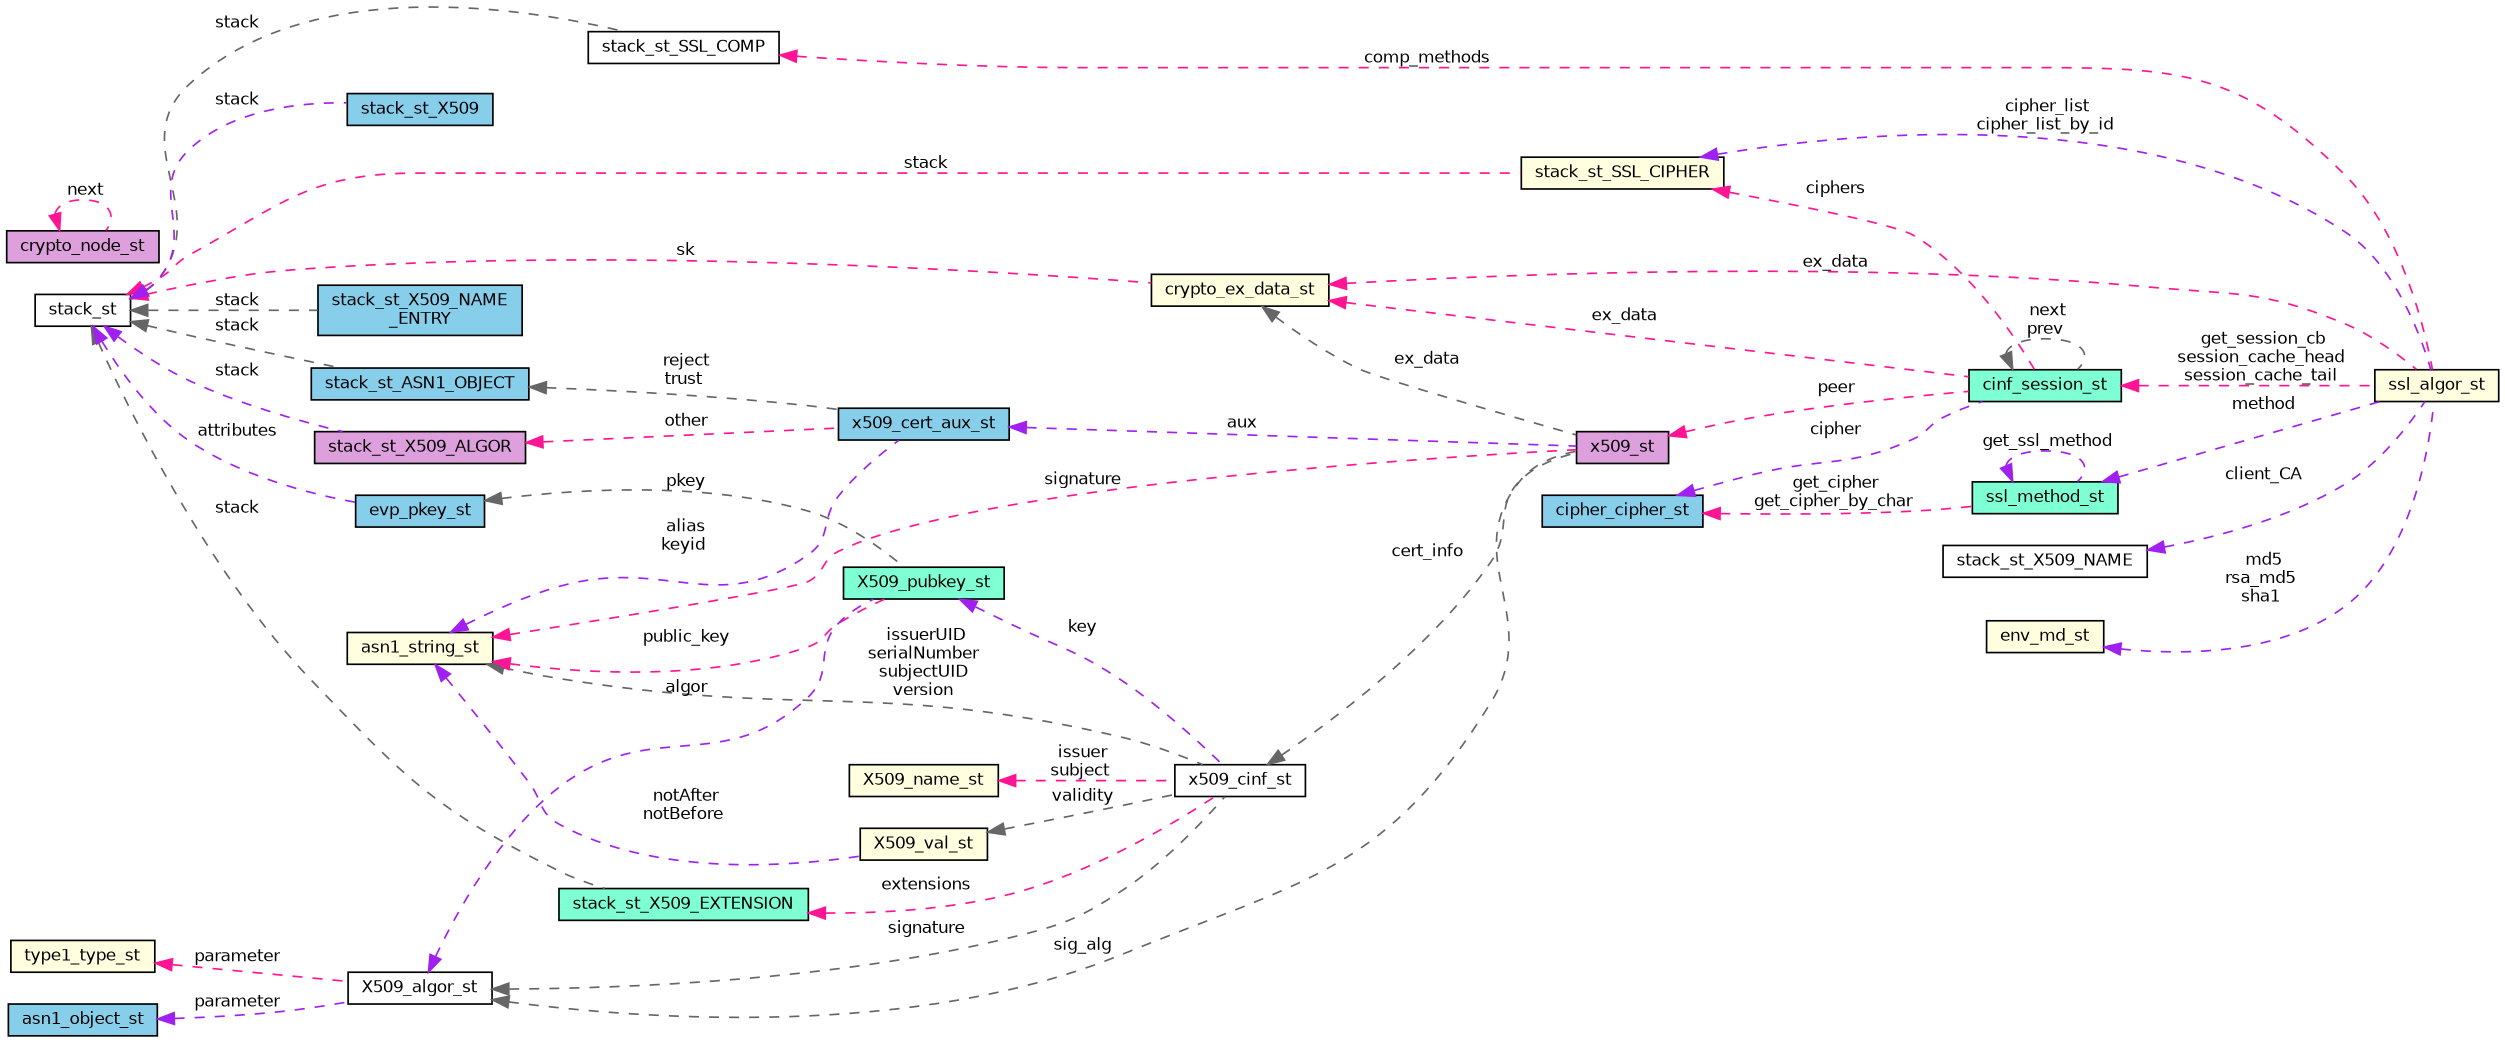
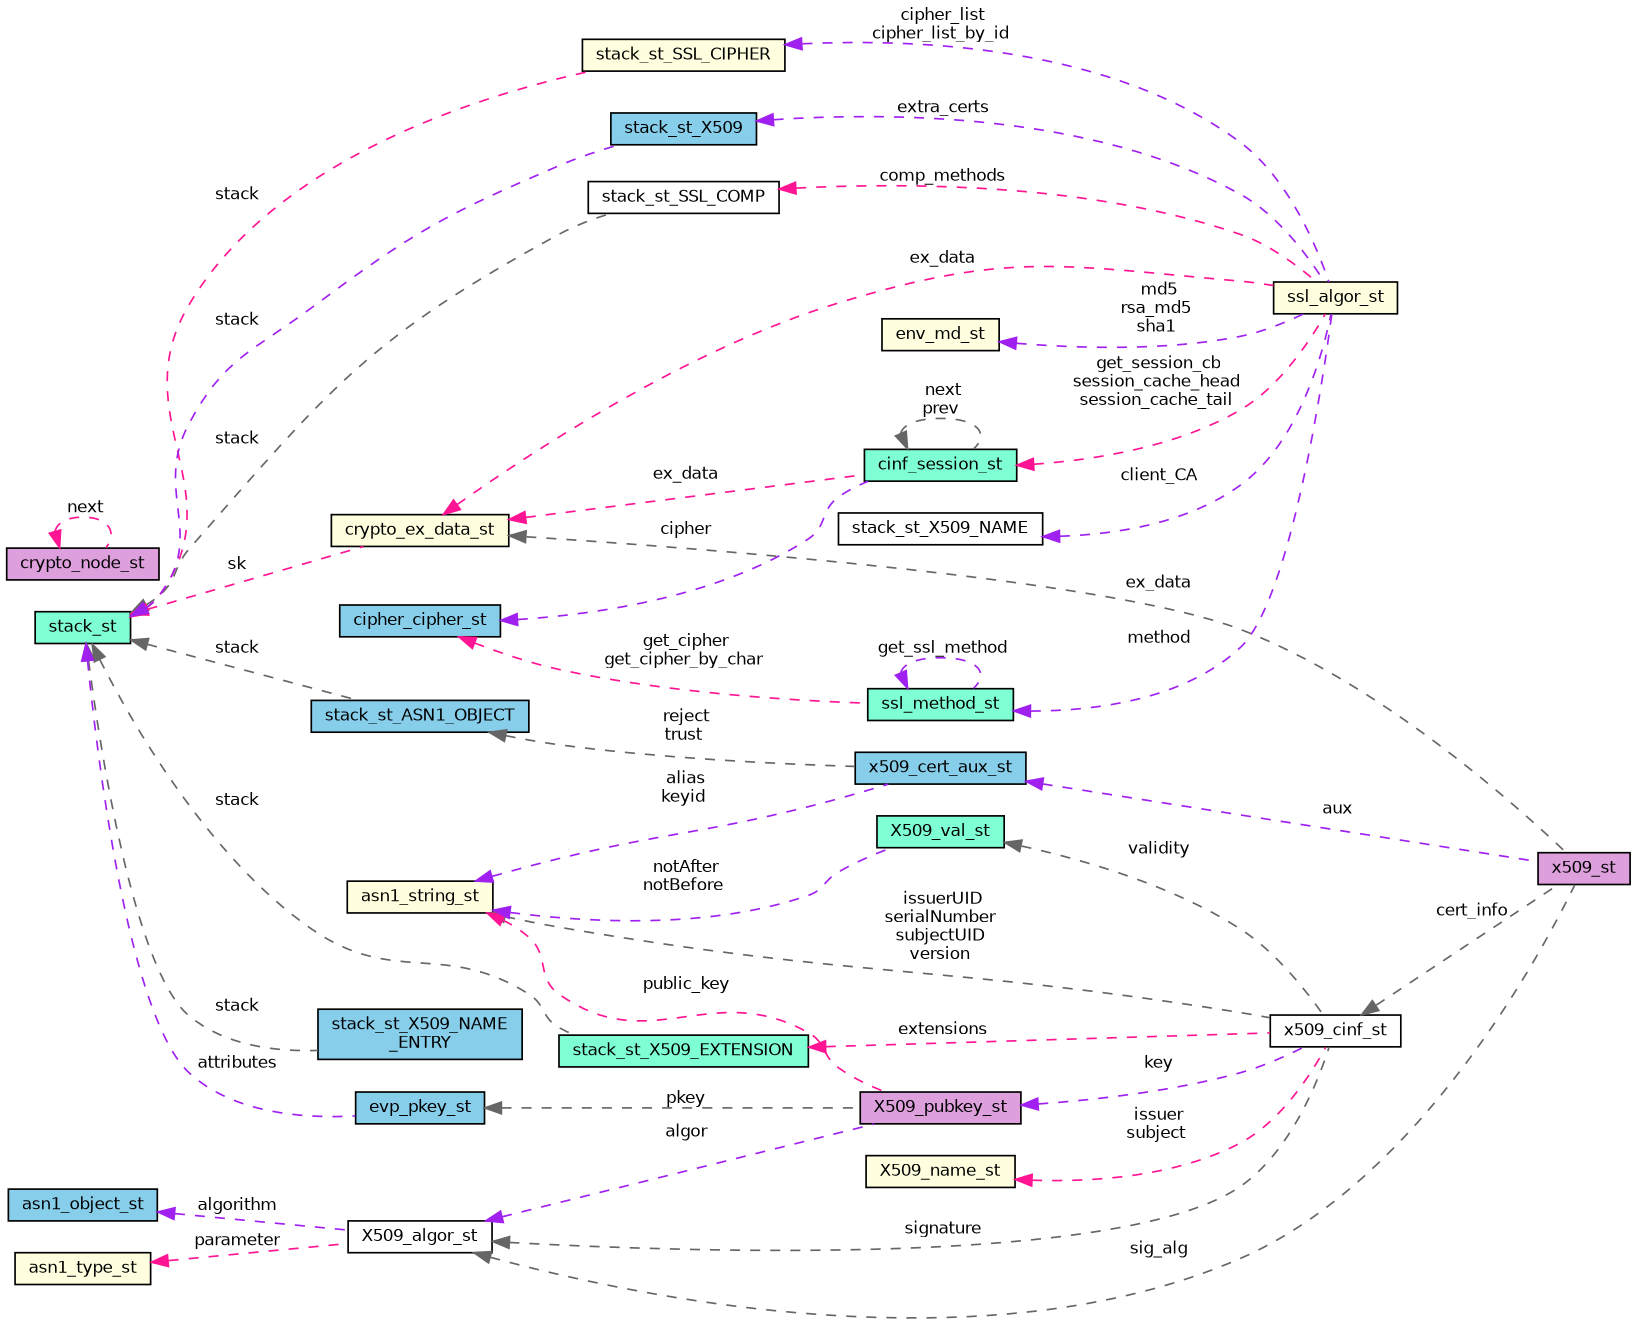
edge "ssl_algor_st" -> "stack_st_X509": added, label "extra_certs"
edge "cinf_session_st" -> "stack_st_SSL_CIPHER": removed, label "ciphers"
node "stack_st": fillcolor white -> aquamarine
edge "cinf_session_st" -> "x509_st": removed, label "peer"
node "stack_st_X509_ALGOR": removed
edge "x509_st" -> "asn1_string_st": removed, label "signature"
node "X509_pubkey_st": fillcolor aquamarine -> plum
node "X509_val_st": fillcolor lightyellow -> aquamarine
node "type1_type_st": label "type1_type_st" -> "asn1_type_st"
edge "X509_algor_st" -> "asn1_object_st": label " parameter" -> " algorithm"
